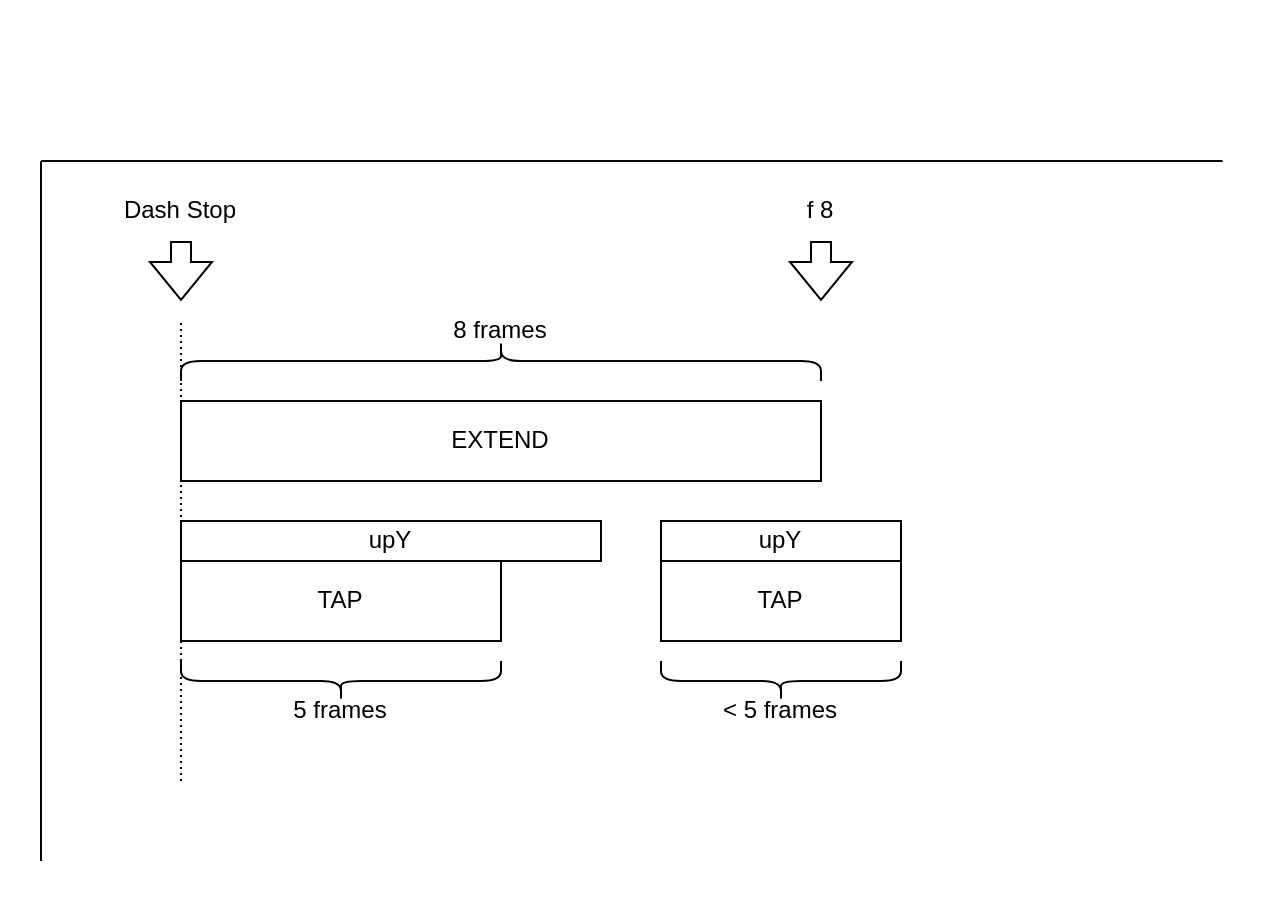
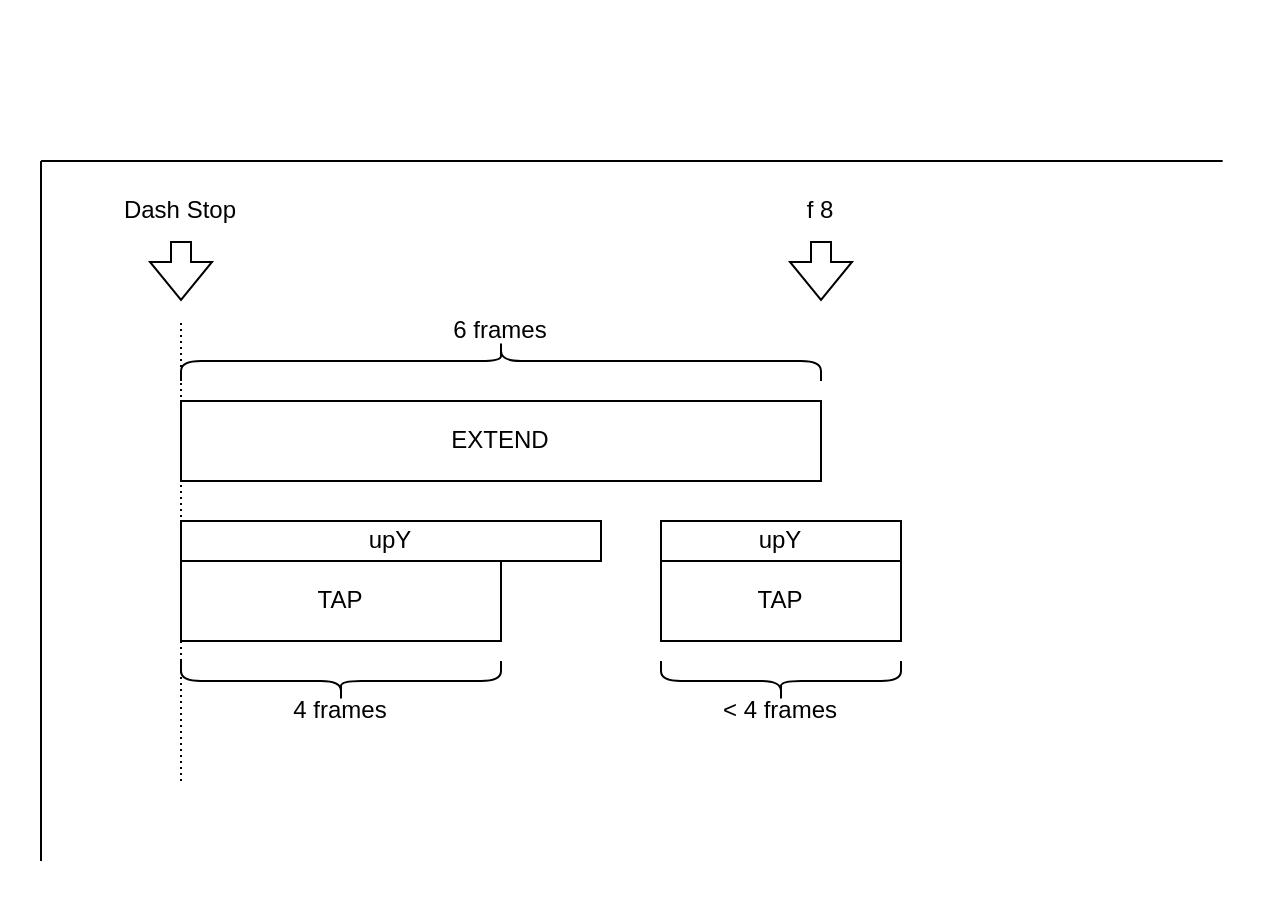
node "8 frames": label "8 frames" -> "6 frames"
node "5 frames": label "5 frames" -> "4 frames"
node "< 5 frames": label "< 5 frames" -> "< 4 frames"
